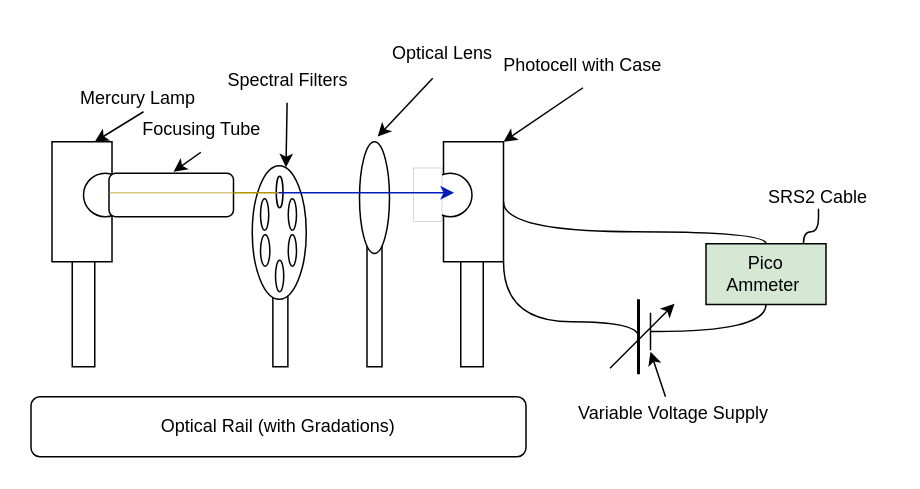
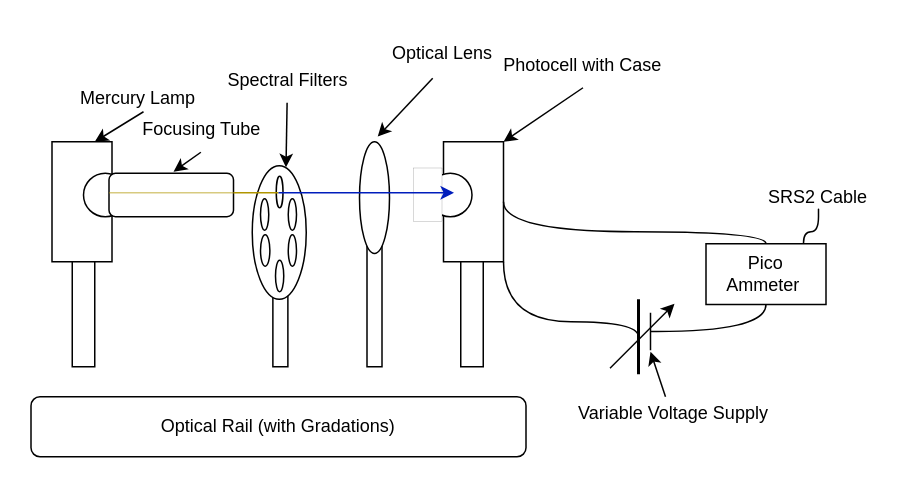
node "Pico Ammeter": fillcolor #d5e8d4 -> #ffffff
